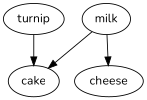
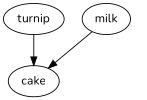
node "cheese": removed
